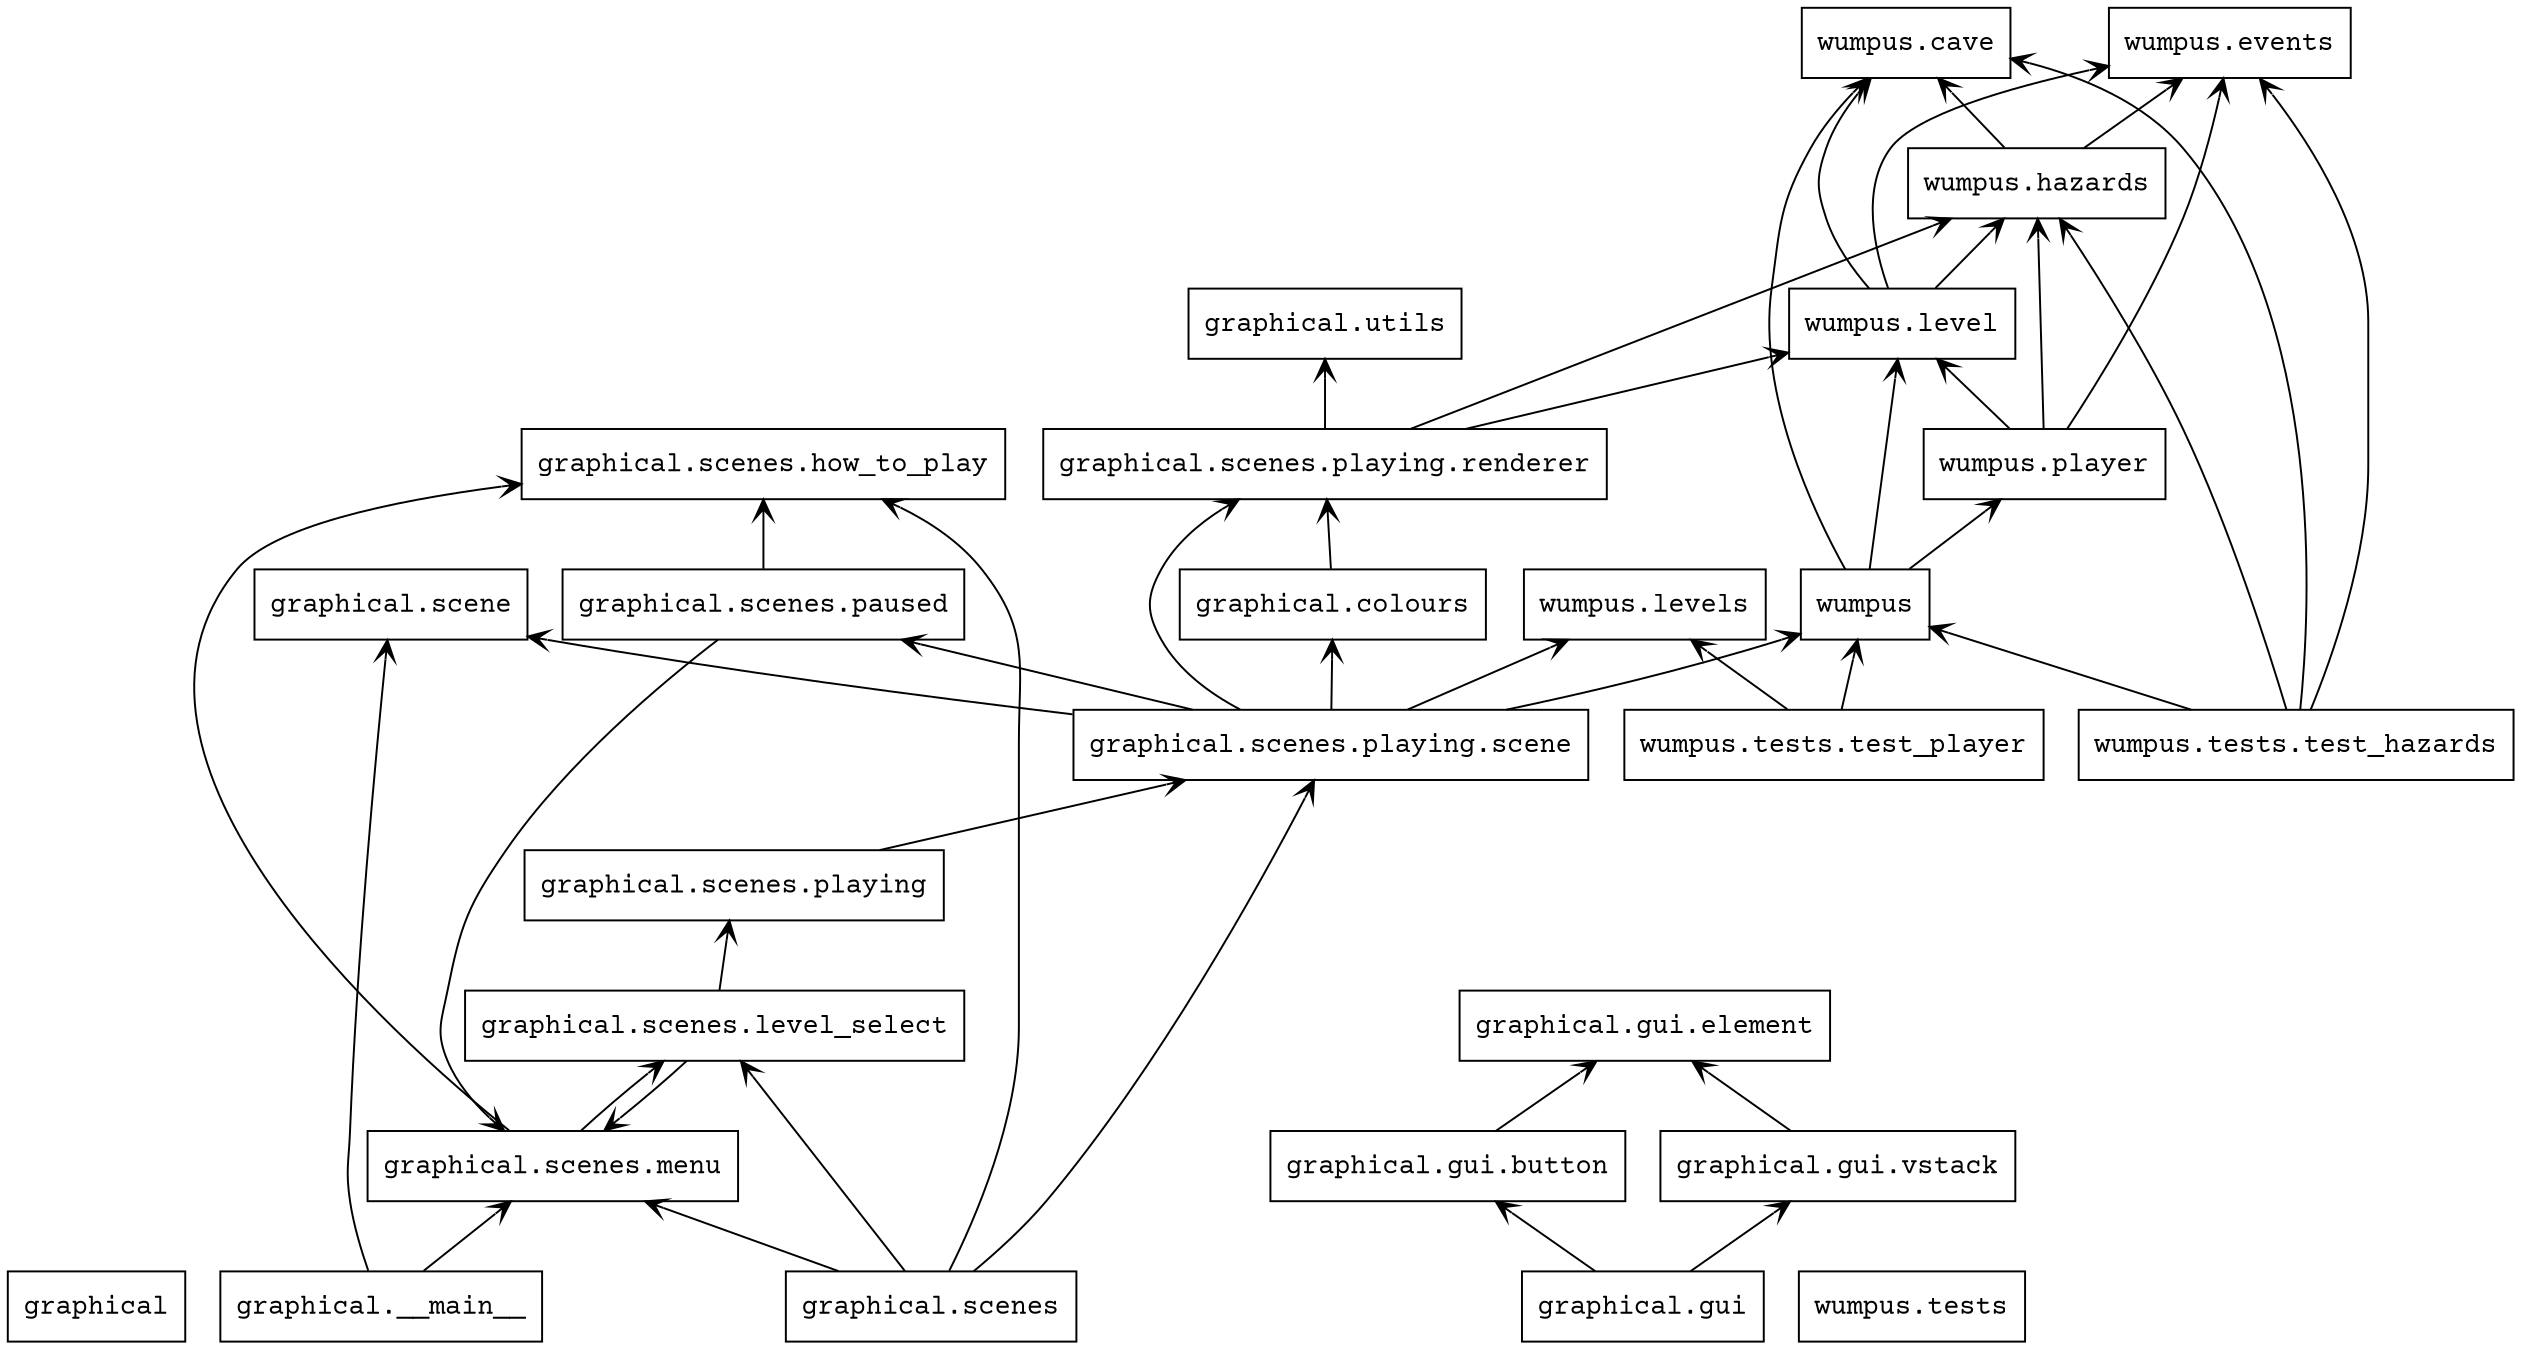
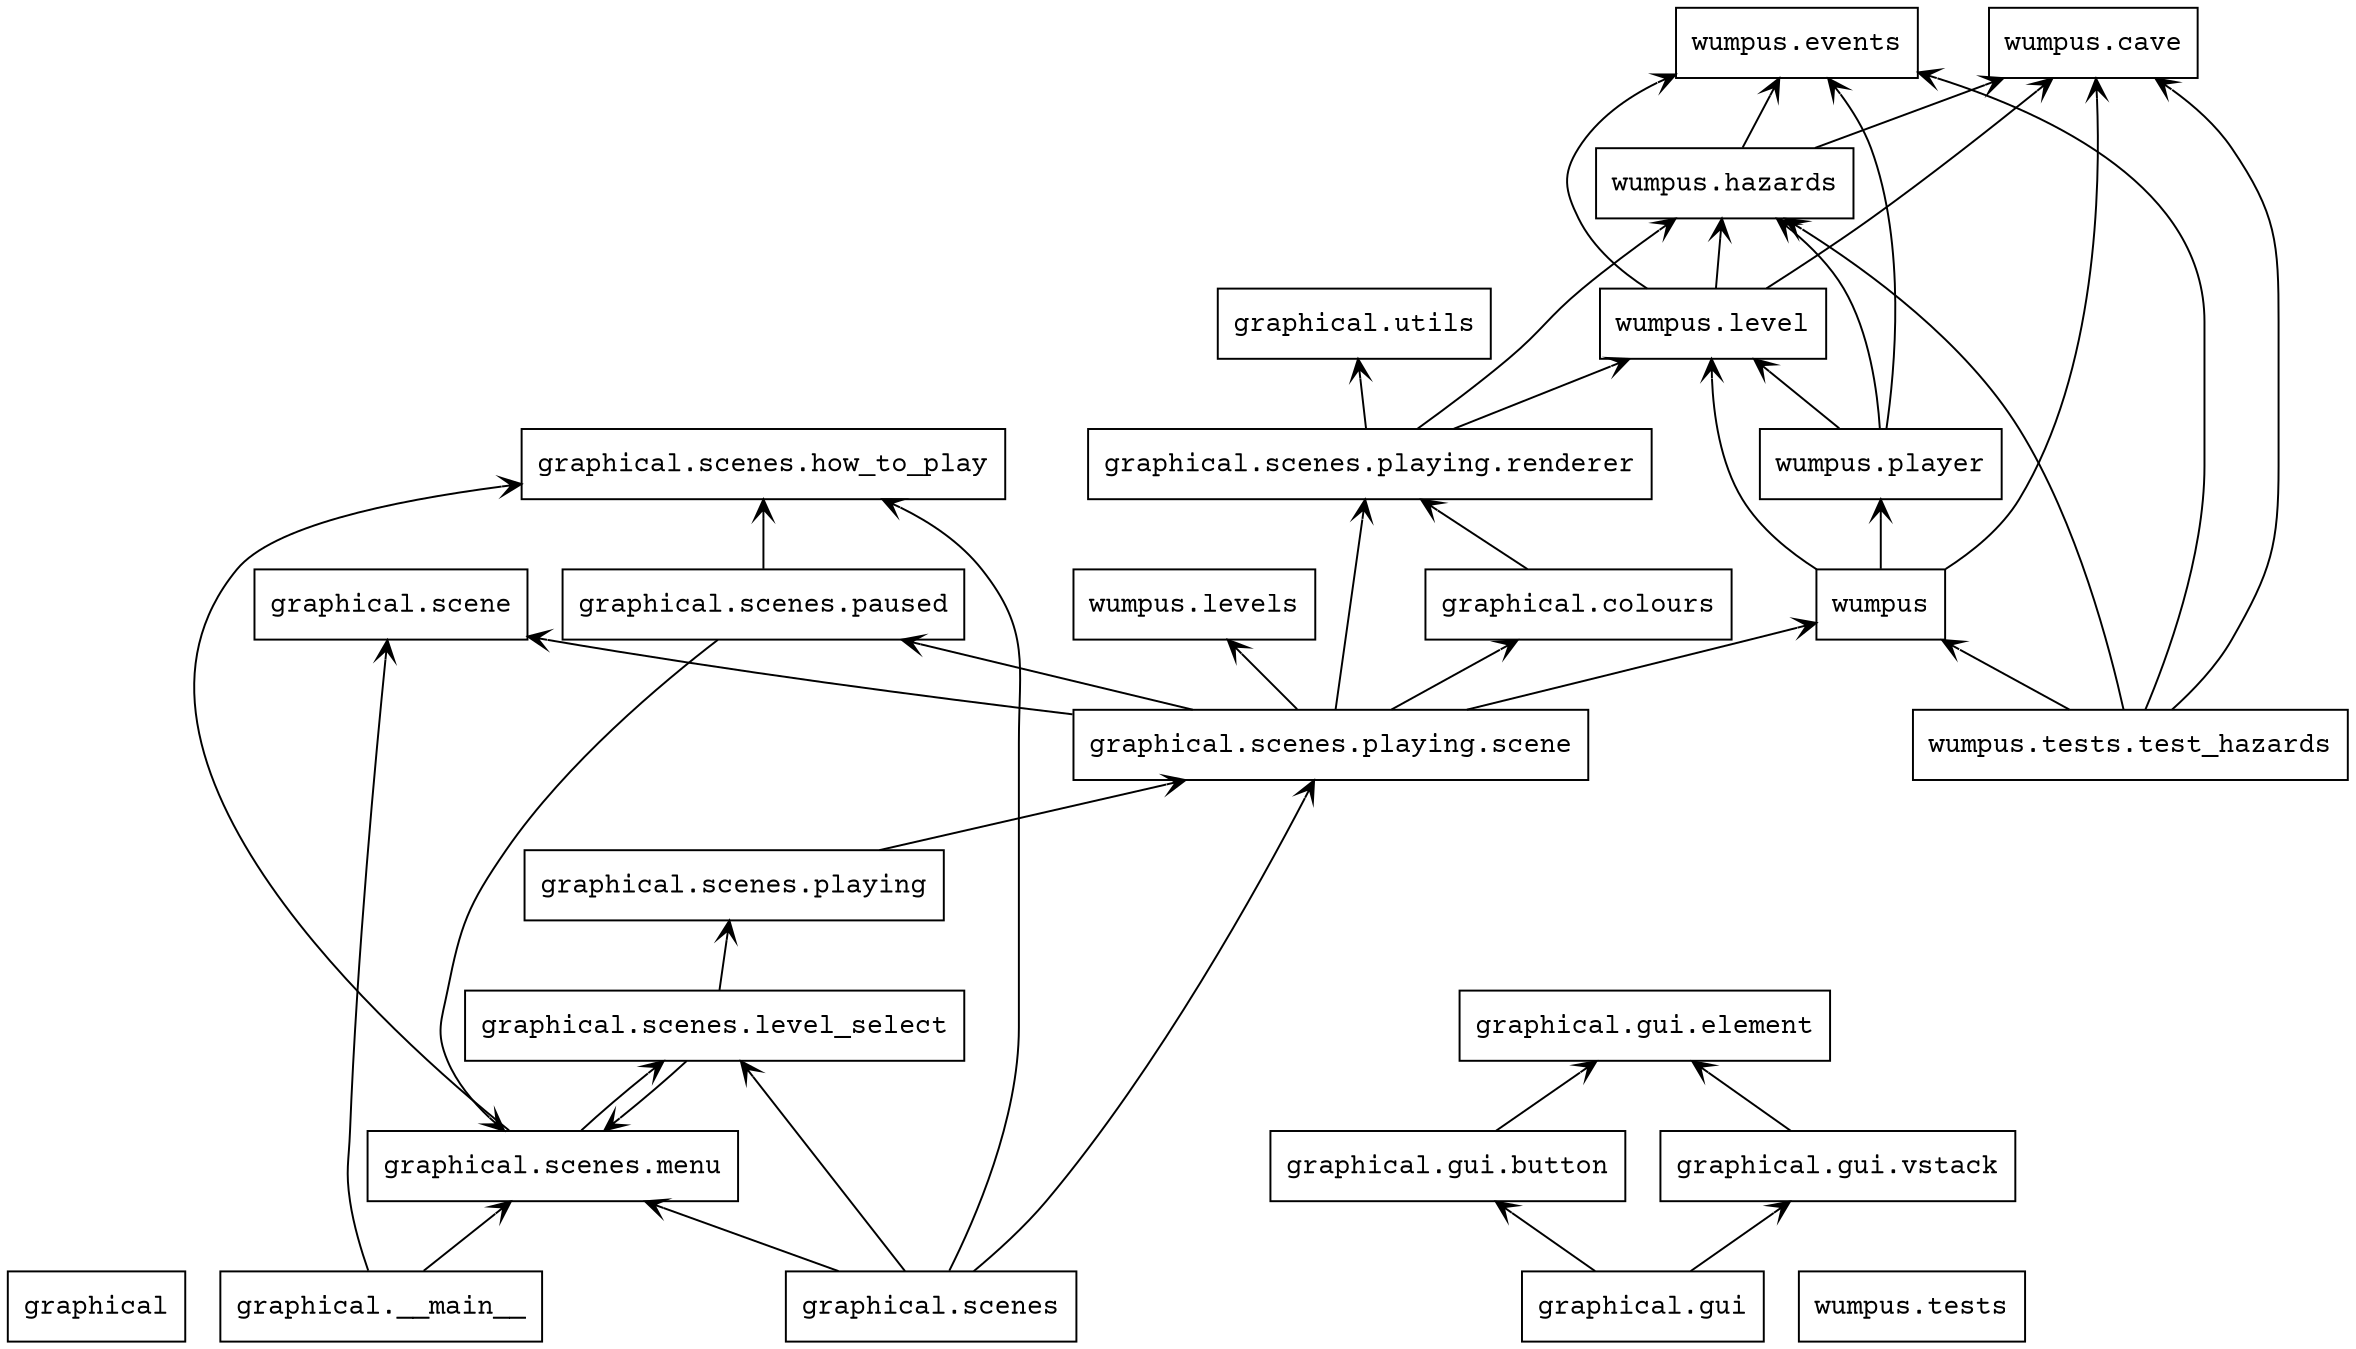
node "wumpus.tests.test_player": removed
